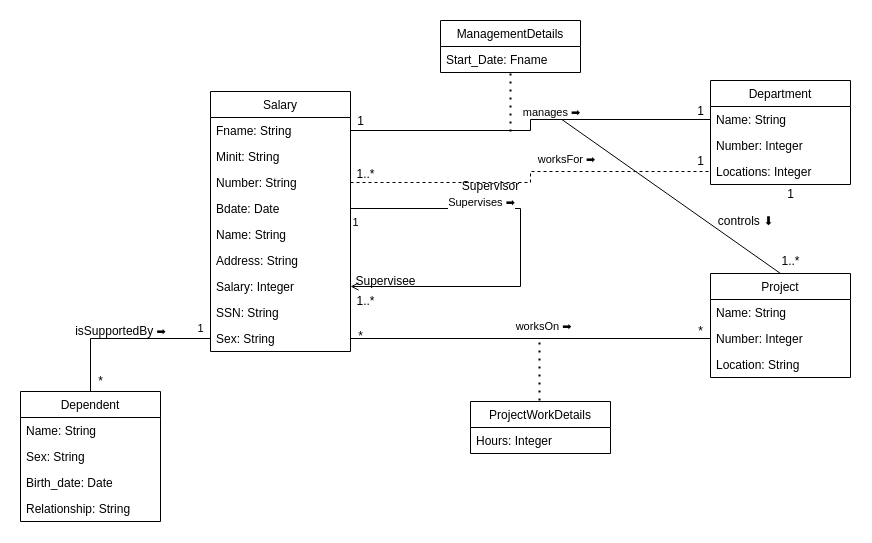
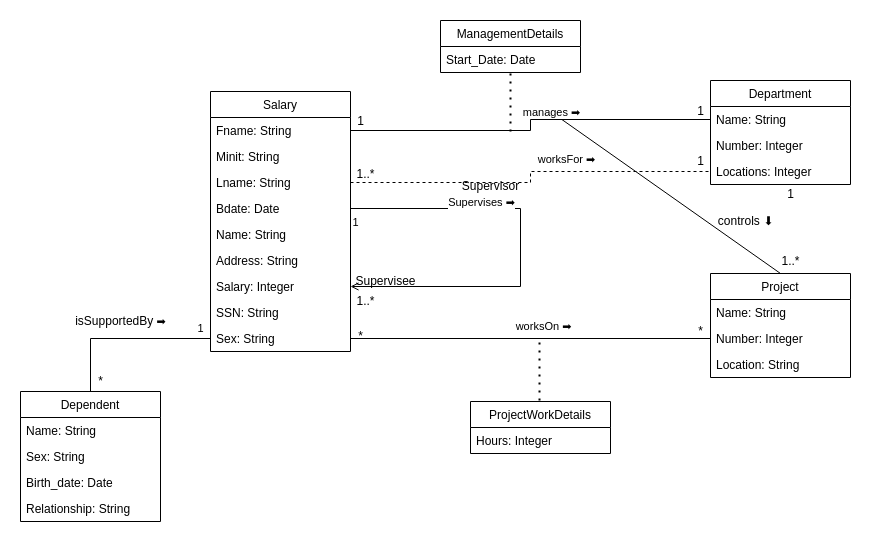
node "Start_Date: Fname": label "Start_Date: Fname" -> "Start_Date: Date"
node "Number: String": label "Number: String" -> "Lname: String"
node "isSupportedBy ➡": moved (121, 332) -> (121, 322)
